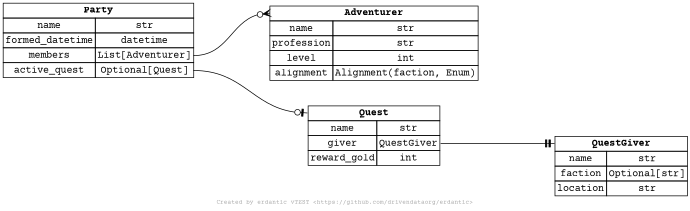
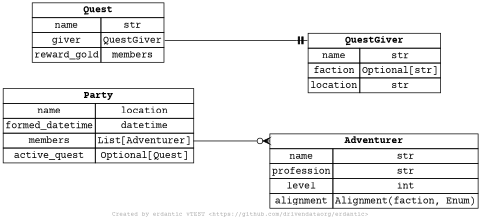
node "Party": text "str" -> "location"
edge "Party" -> "Quest": removed
node "Quest": text "int" -> "members"
